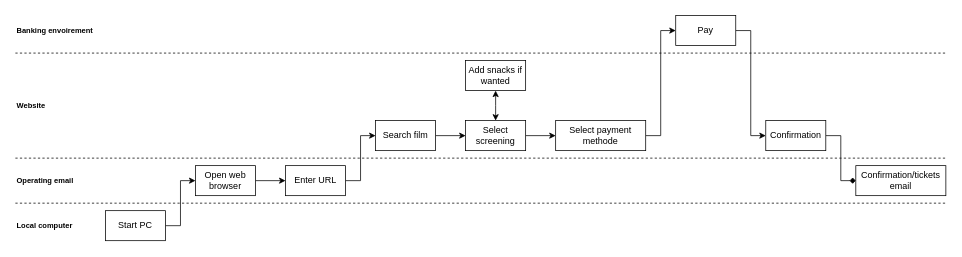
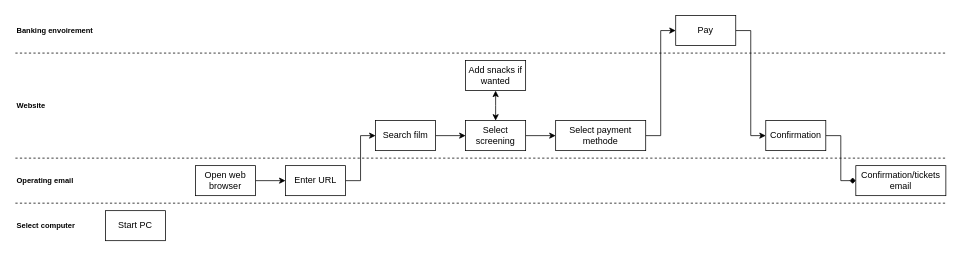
edge "Start PC" -> "Open web browser": removed
node "Local computer": label "Local computer" -> "Select computer"
